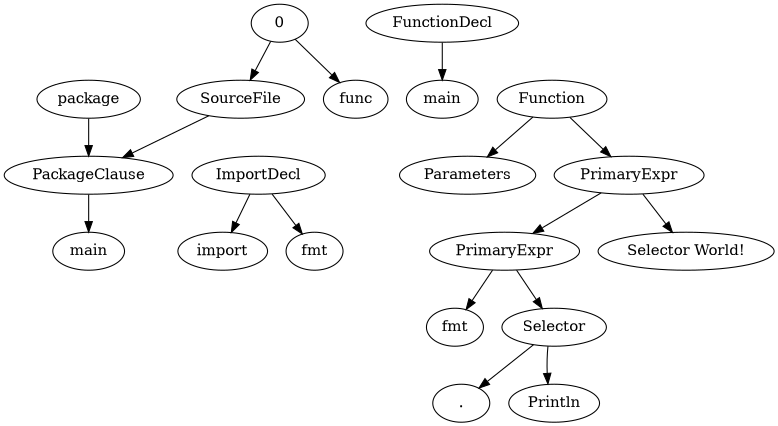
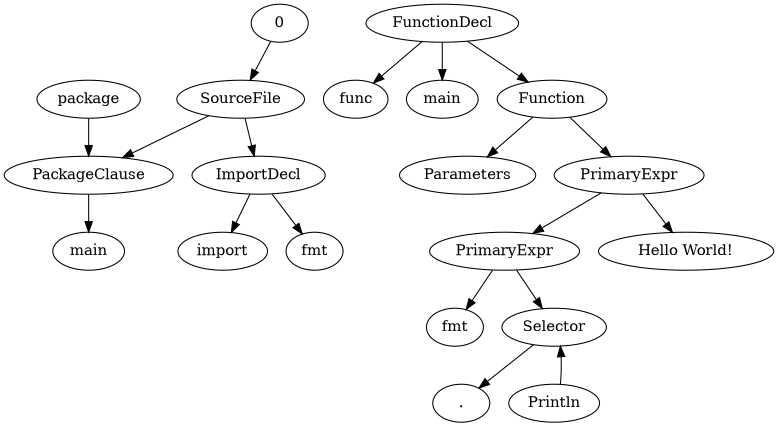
edge "0" -> "func": now "FunctionDecl" -> "func"
edge "FunctionDecl" -> "Function": added
edge "SourceFile" -> "ImportDecl": added
node "Selector World!": label "Selector World!" -> "Hello World!"
edge "Selector" -> "Println": reversed
